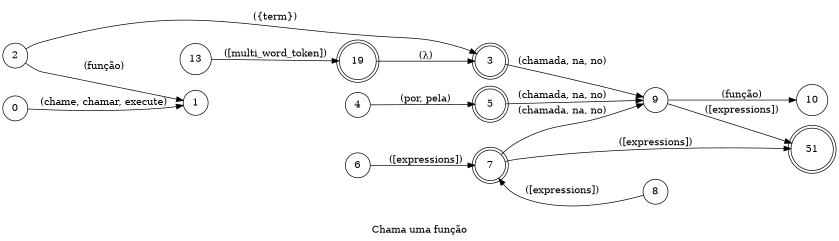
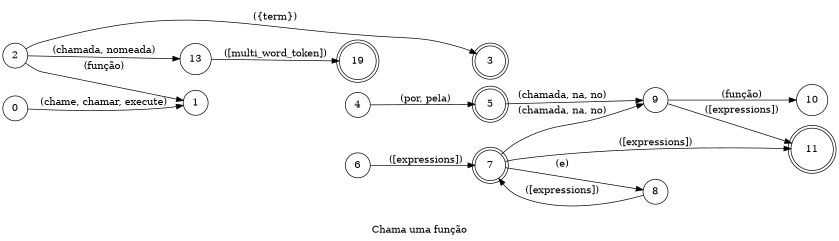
edge "2" -> "13": added, label "(chamada, nomeada)"
edge "19" -> "3": removed, label "(λ)"
edge "3" -> "9": removed, label "(chamada, na, no)"
node "51": label "51" -> "11"
edge "7" -> "8": added, label "(e)"
